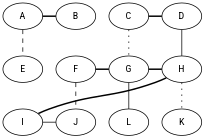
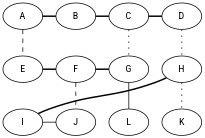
edge "B" -- "C": added
edge "D" -- "H": style solid -> dotted
edge "E" -- "F": added
edge "G" -- "H": removed
